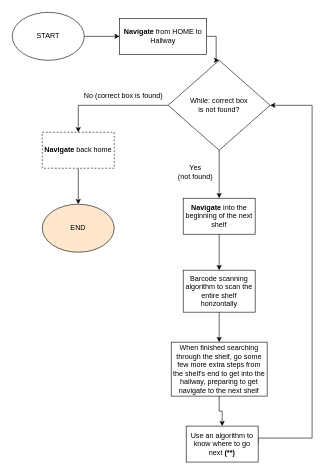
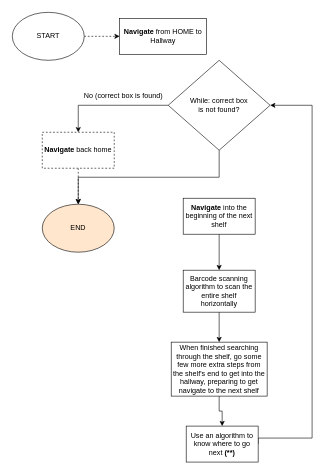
edge "START" -> "Navigate from HOME to Hallway": style solid -> dashed
edge "Navigate from HOME to Hallway" -> "While: correct box is not found?": removed
edge "Navigate back home" -> "END": style solid -> dashed
node "Yes (not found)": removed
edge "While: correct box is not found?" -> "Navigate into the beginning of the next shelf": now "While: correct box is not found?" -> "END"
